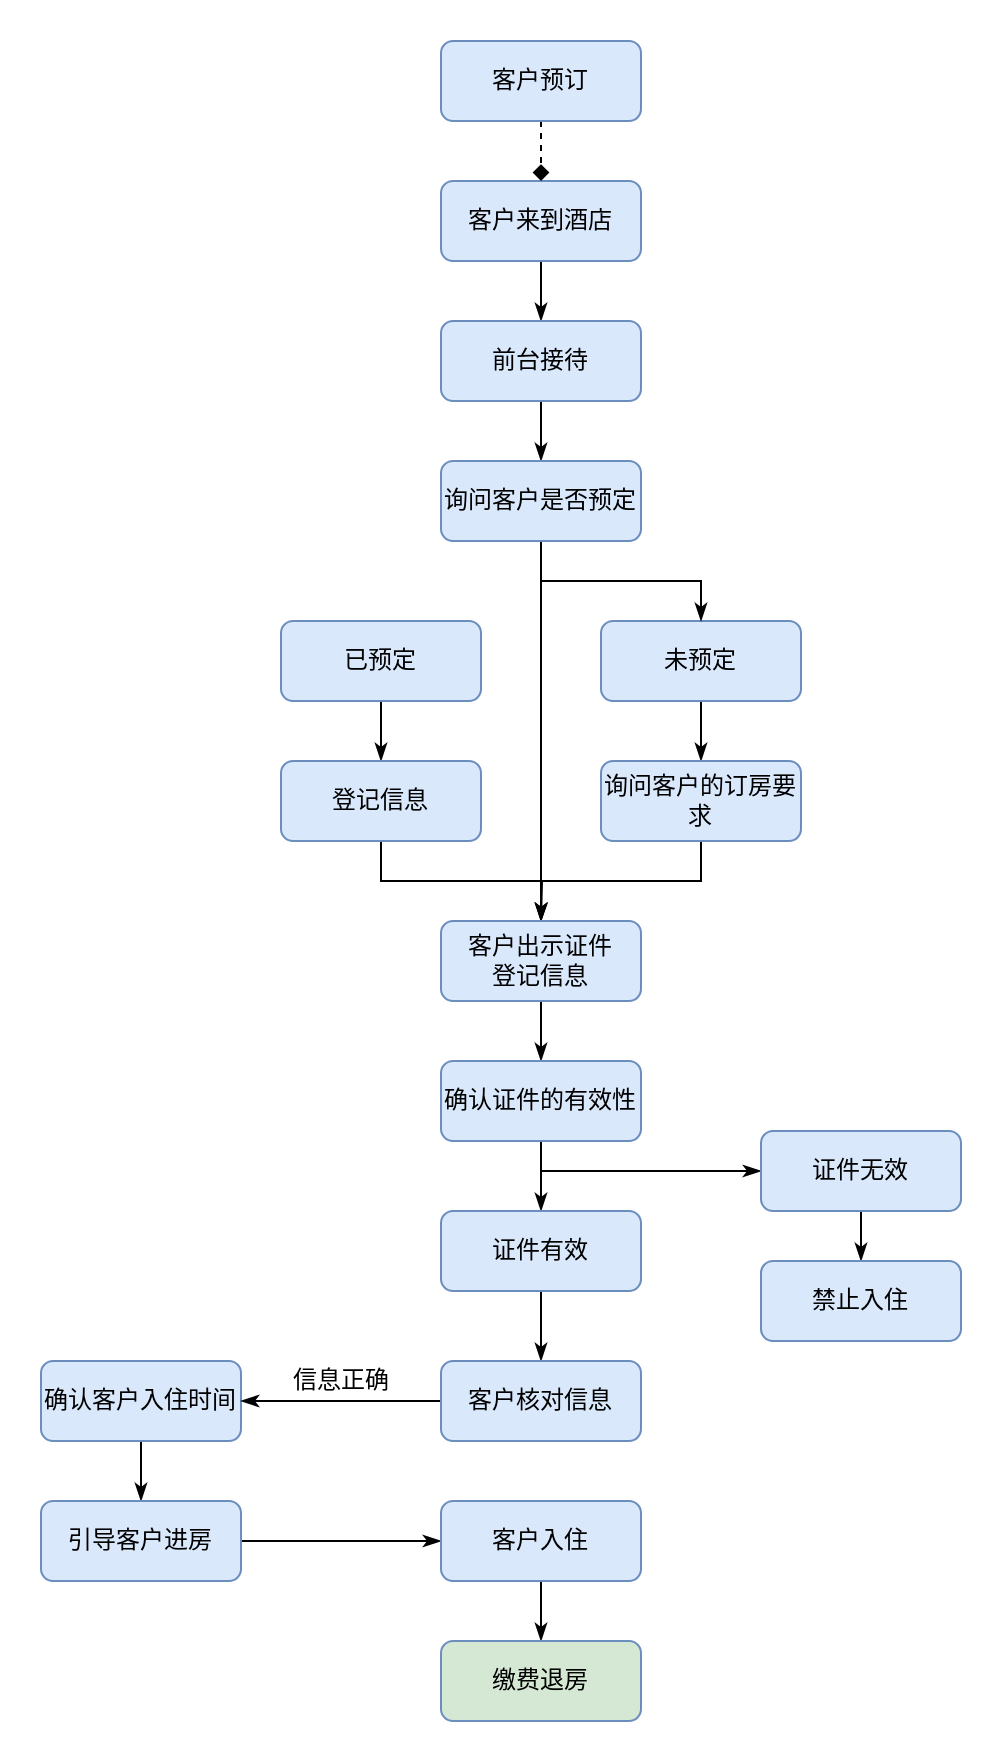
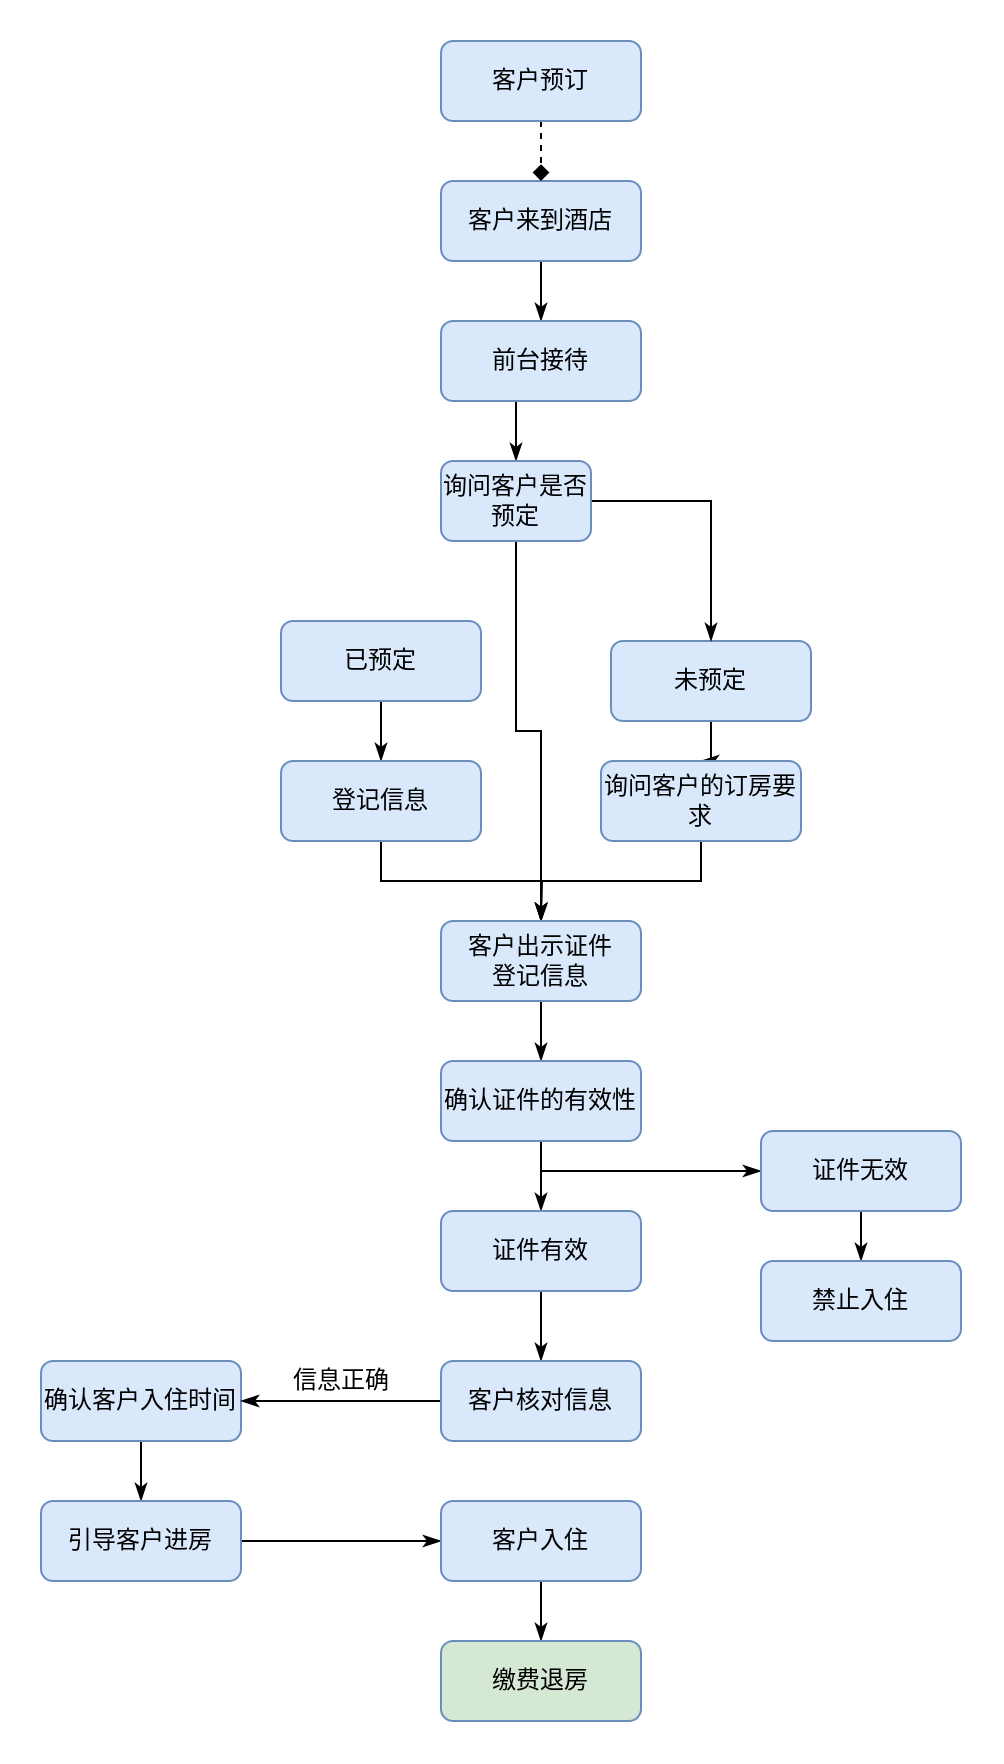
node "询问客户是否预定": size 200x80 -> 150x80
node "未预定": moved (701, 661) -> (711, 681)
